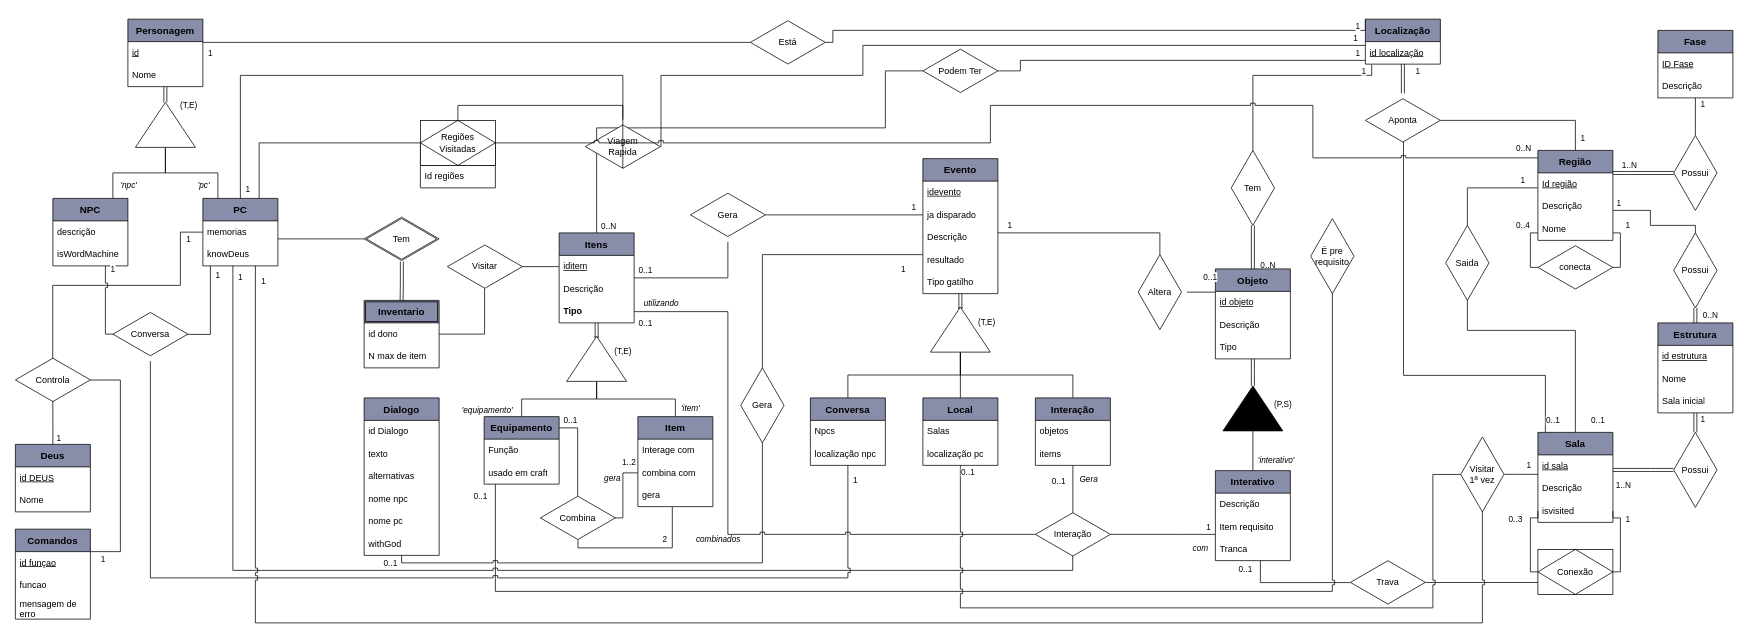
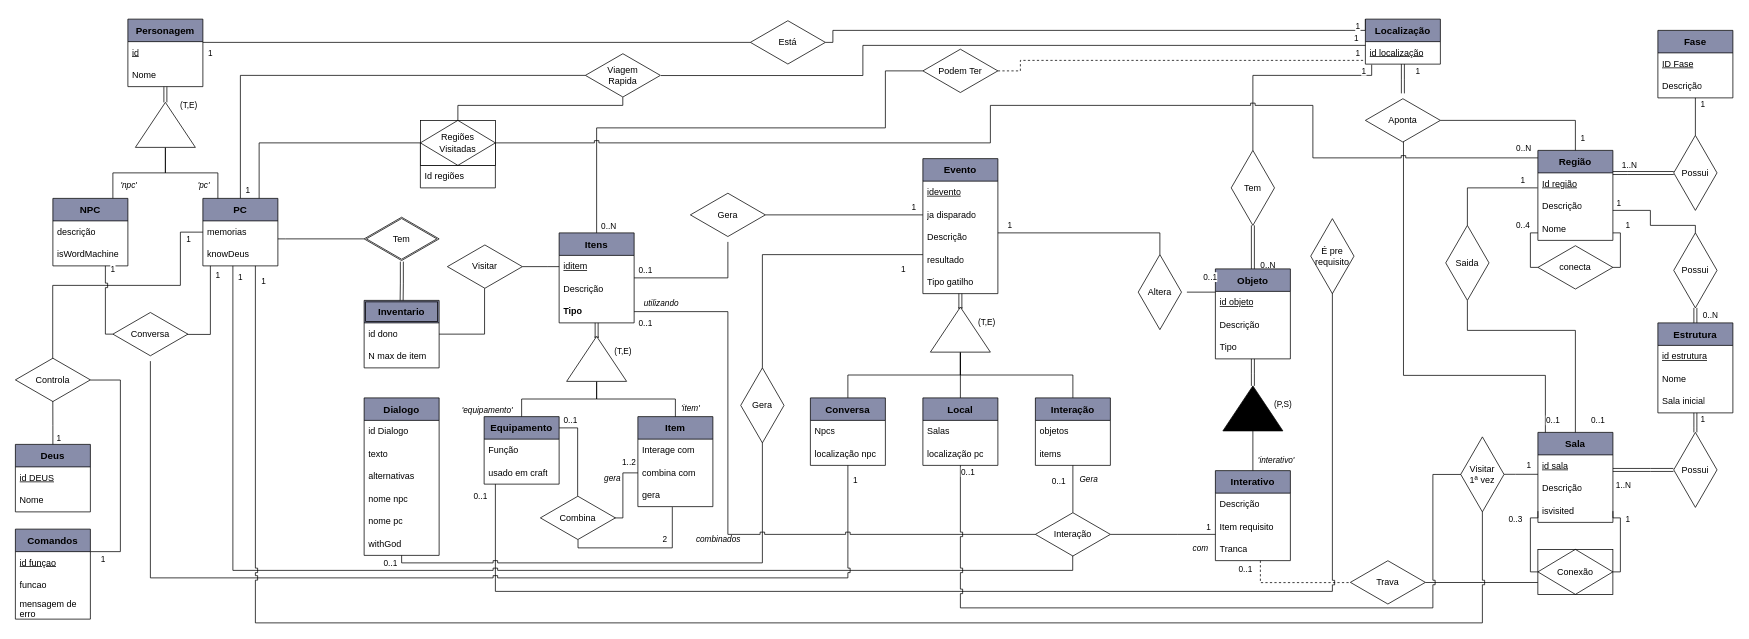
edge "Localização" -- "Podem Ter": style solid -> dashed
node "Viagem Rapida": moved (623, 147) -> (623, 75)
edge "Interativo" -- "Trava": style solid -> dashed
